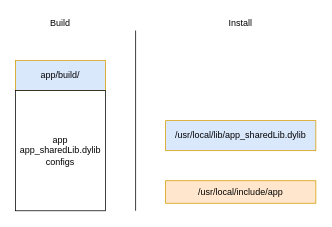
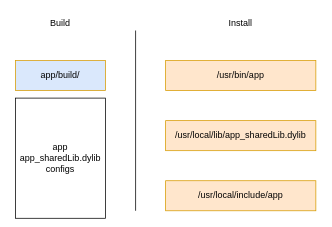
node "/usr/bin/app": added
node "/usr/local/lib/app_sharedLib.dylib": fillcolor #dae8fc -> #ffe6cc
node "app app_sharedLib.dylib configs": moved (60, 150) -> (60, 158)
node "/usr/local/include/app": size 150x23 -> 150x30
